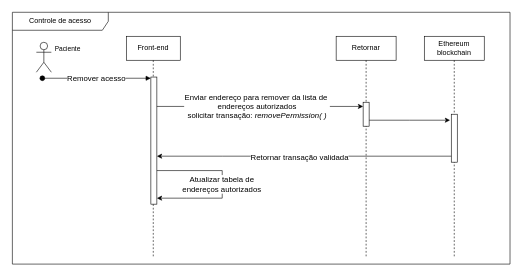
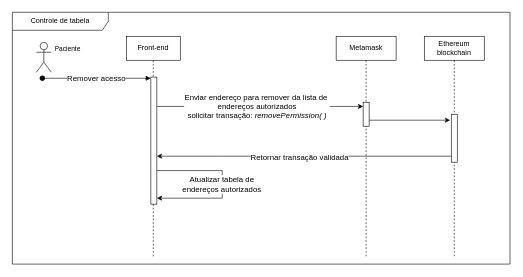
node "Controle de acesso": label "Controle de acesso" -> "Controle de tabela"
node "Retornar": label "Retornar" -> "Metamask"
